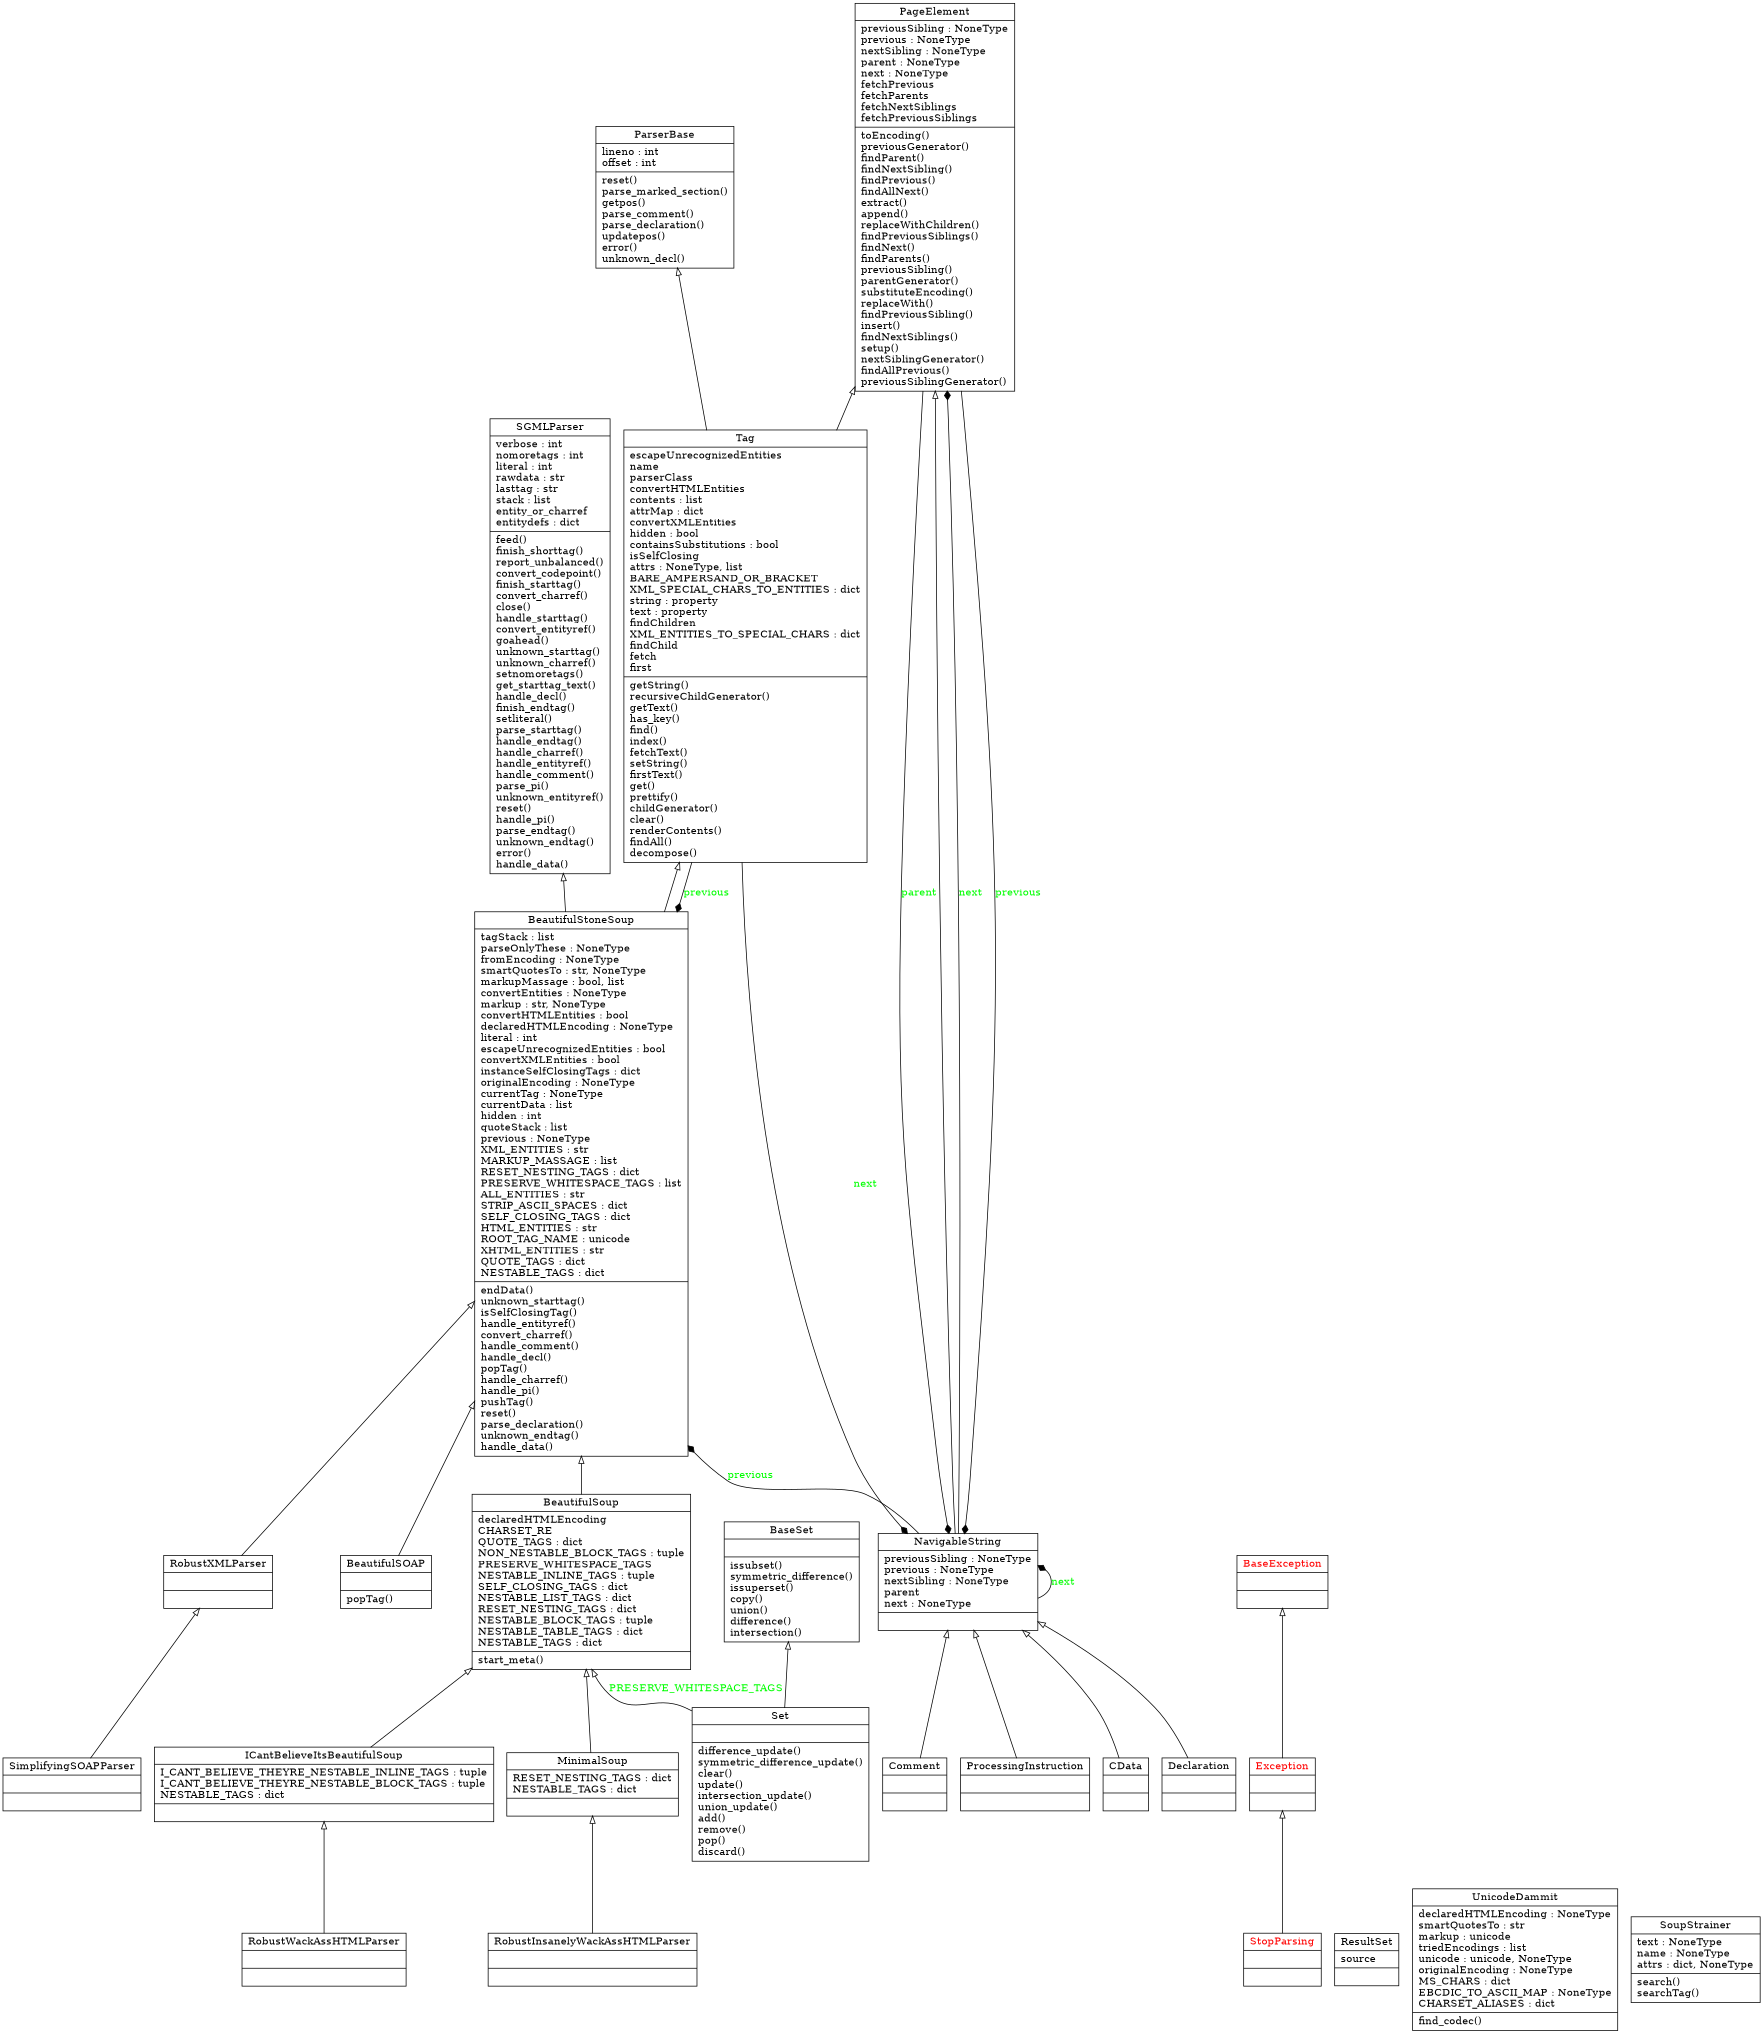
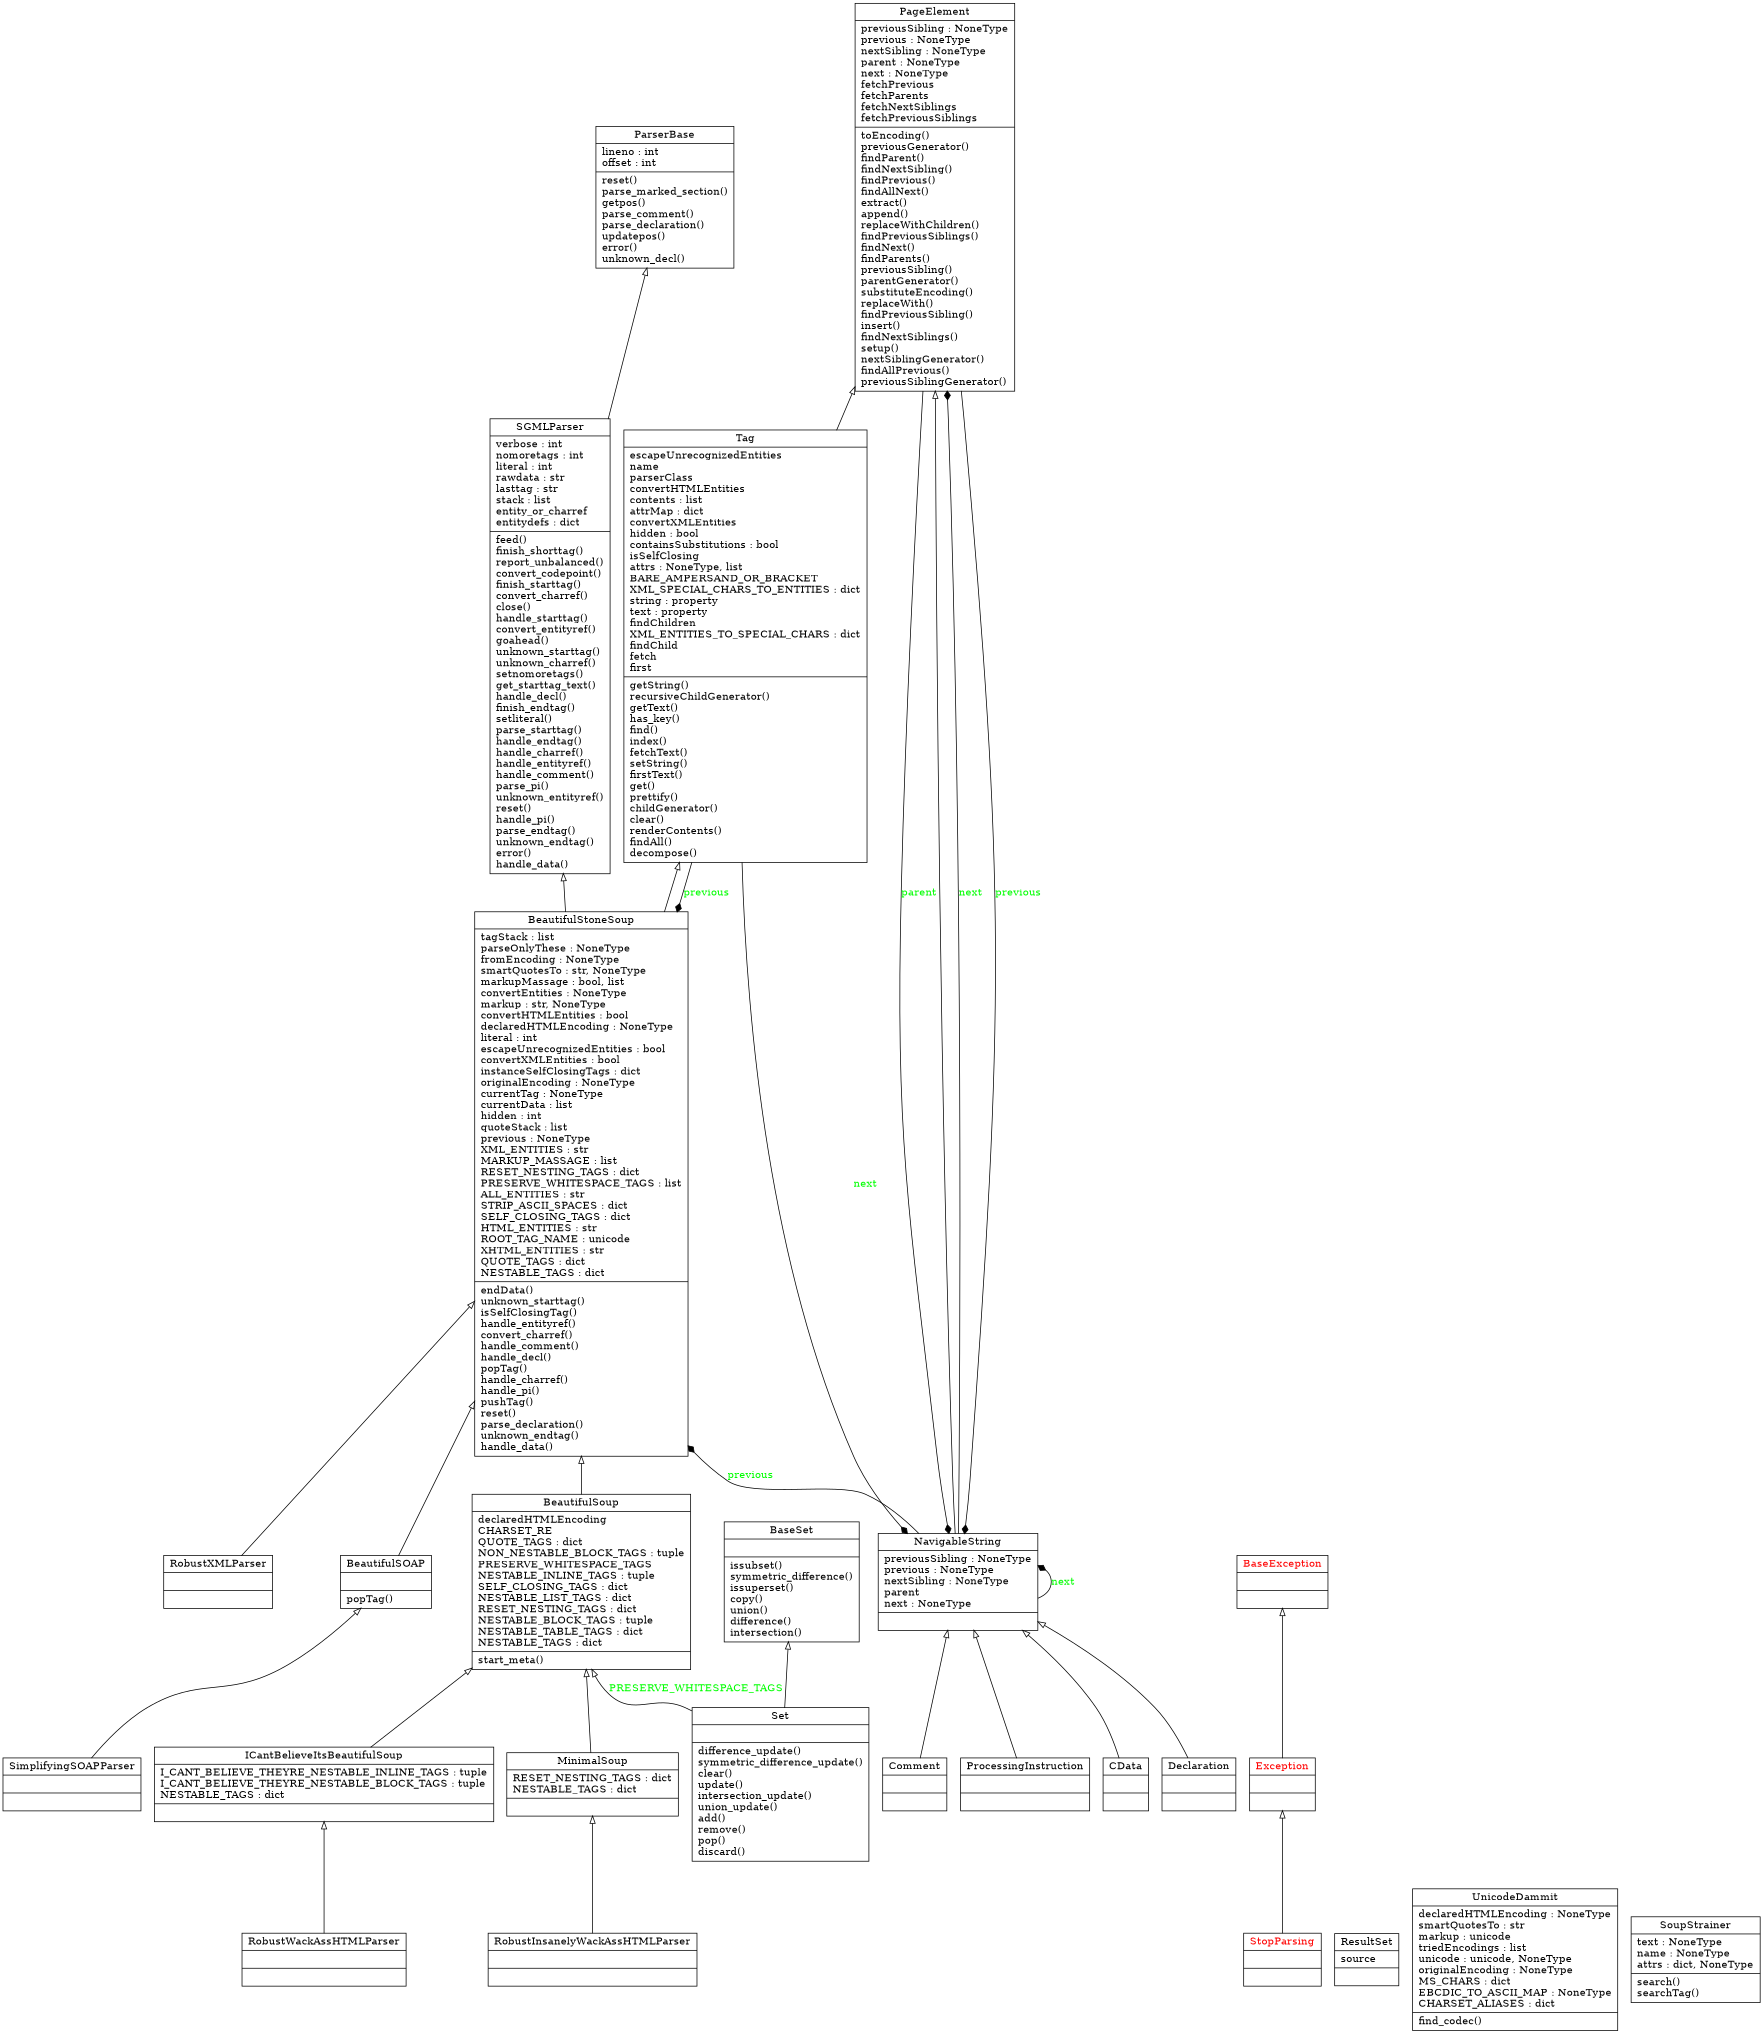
edge "Tag" -> "ParserBase": now "SGMLParser" -> "ParserBase"
edge "SimplifyingSOAPParser" -> "RobustXMLParser": now "SimplifyingSOAPParser" -> "BeautifulSOAP"
